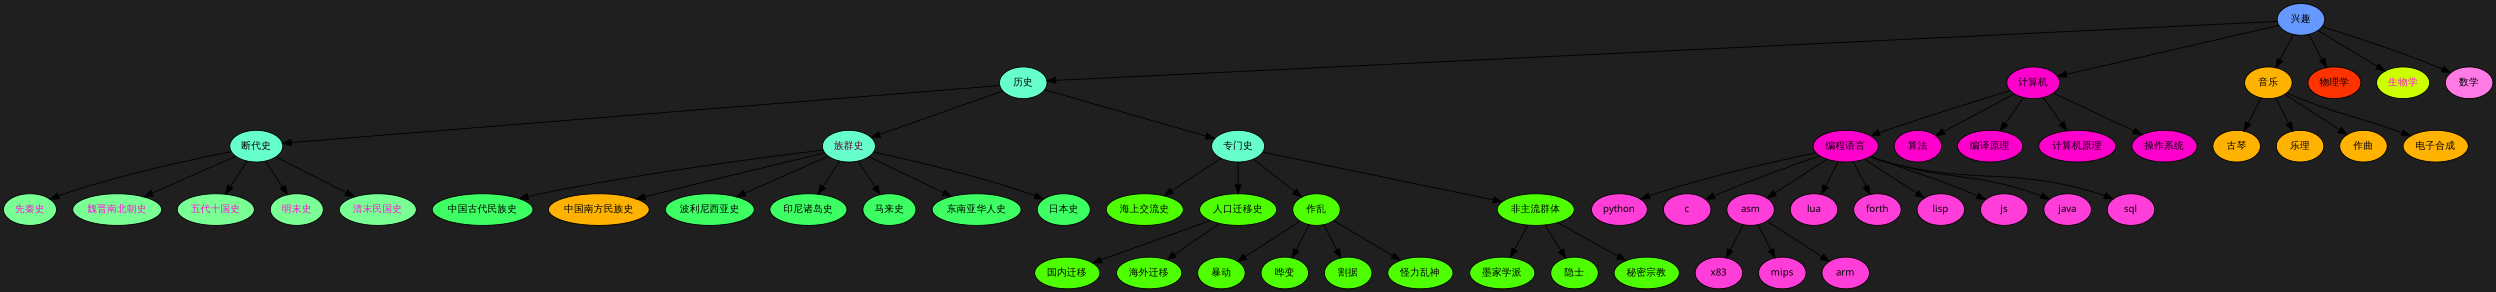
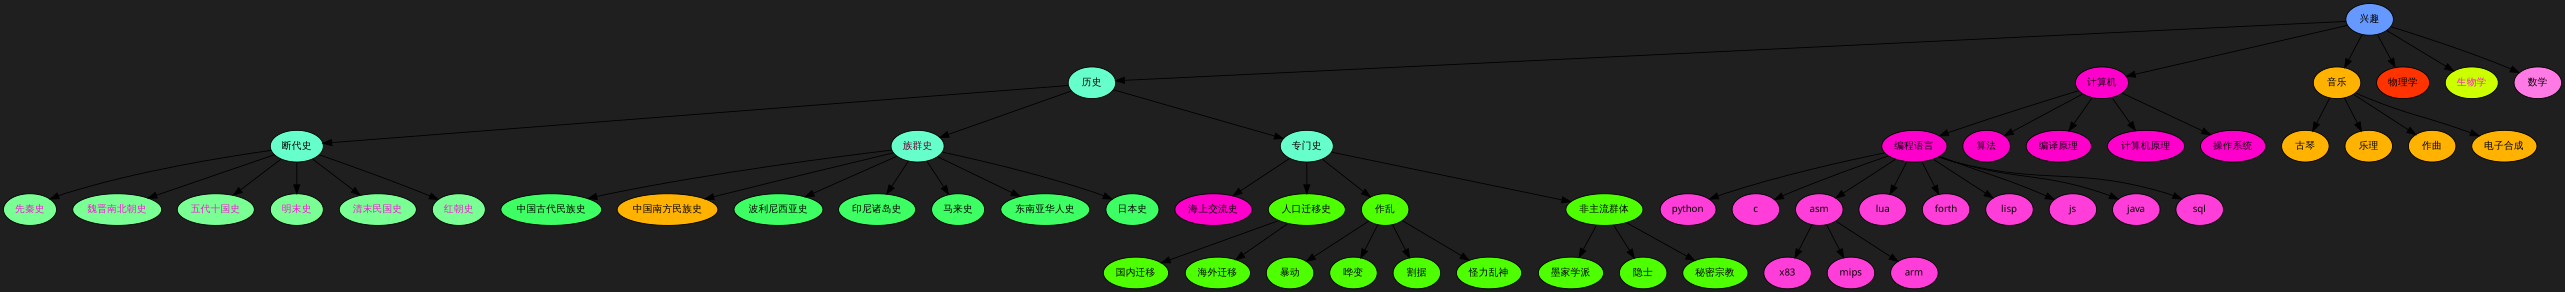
node "红朝史": added
node "海上交流史": fillcolor #4dff00 -> #ff00cc
